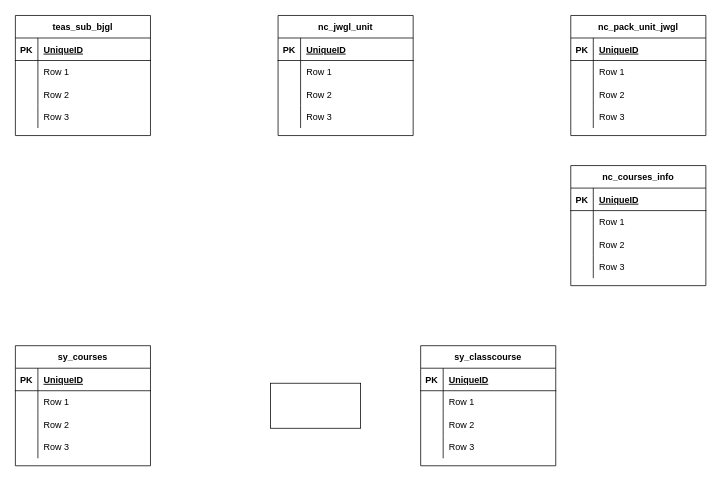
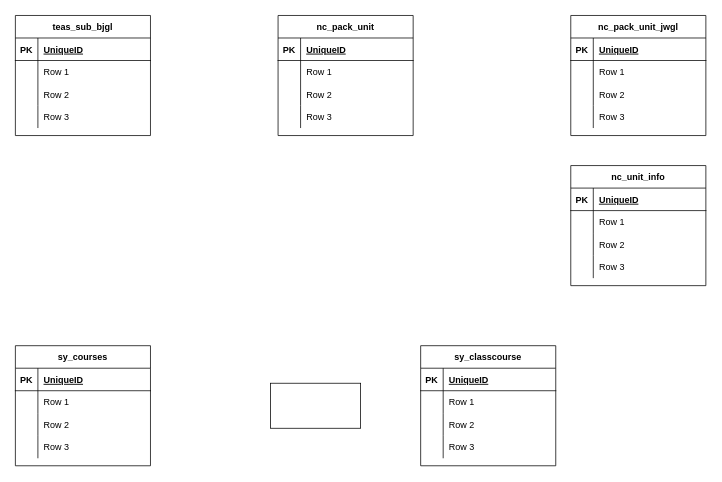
node "nc_jwgl_unit": label "nc_jwgl_unit" -> "nc_pack_unit"
node "nc_courses_info": label "nc_courses_info" -> "nc_unit_info"
